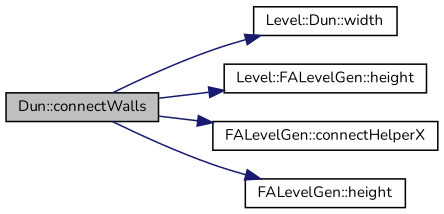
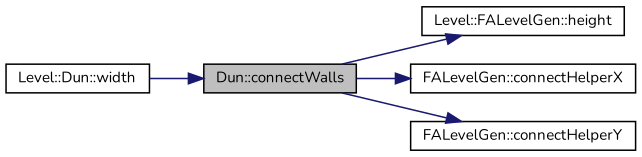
edge "Dun::connectWalls" -> "Level::Dun::width": reversed
node "FALevelGen::height": label "FALevelGen::height" -> "FALevelGen::connectHelperY"
